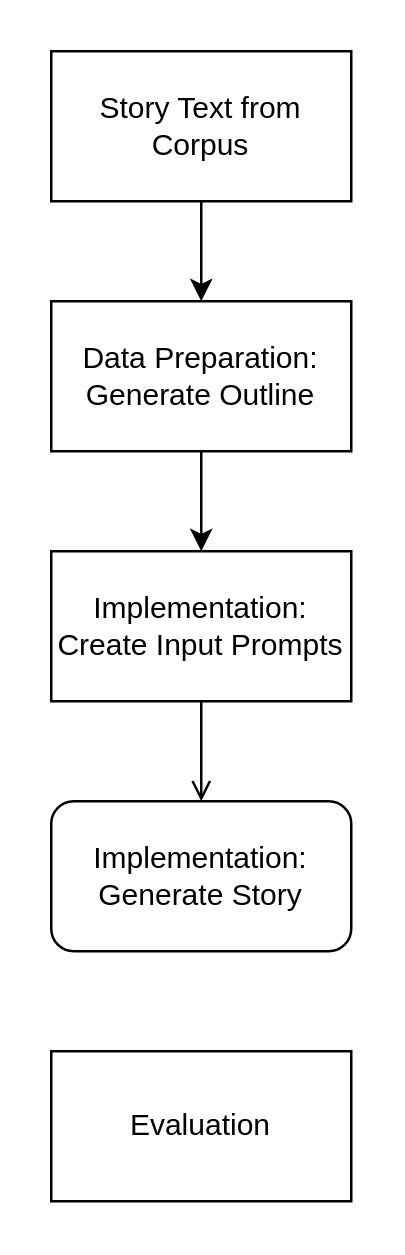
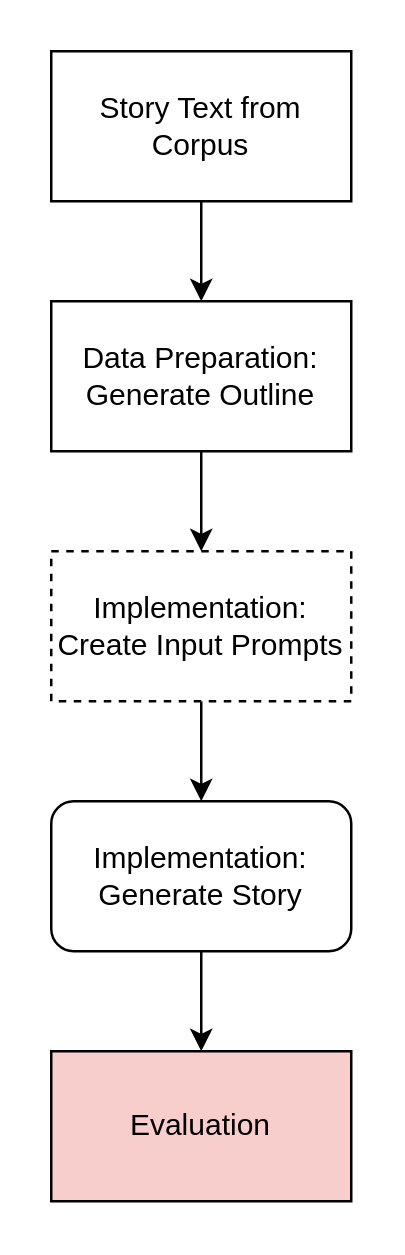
node "Implementation: Create Input Prompts": style solid -> dashed
edge "Implementation: Create Input Prompts" -> "Implementation: Generate Story": arrowhead open -> classic
edge "Implementation: Generate Story" -> "Evaluation": added
node "Evaluation": fillcolor #ffffff -> #f8cecc
